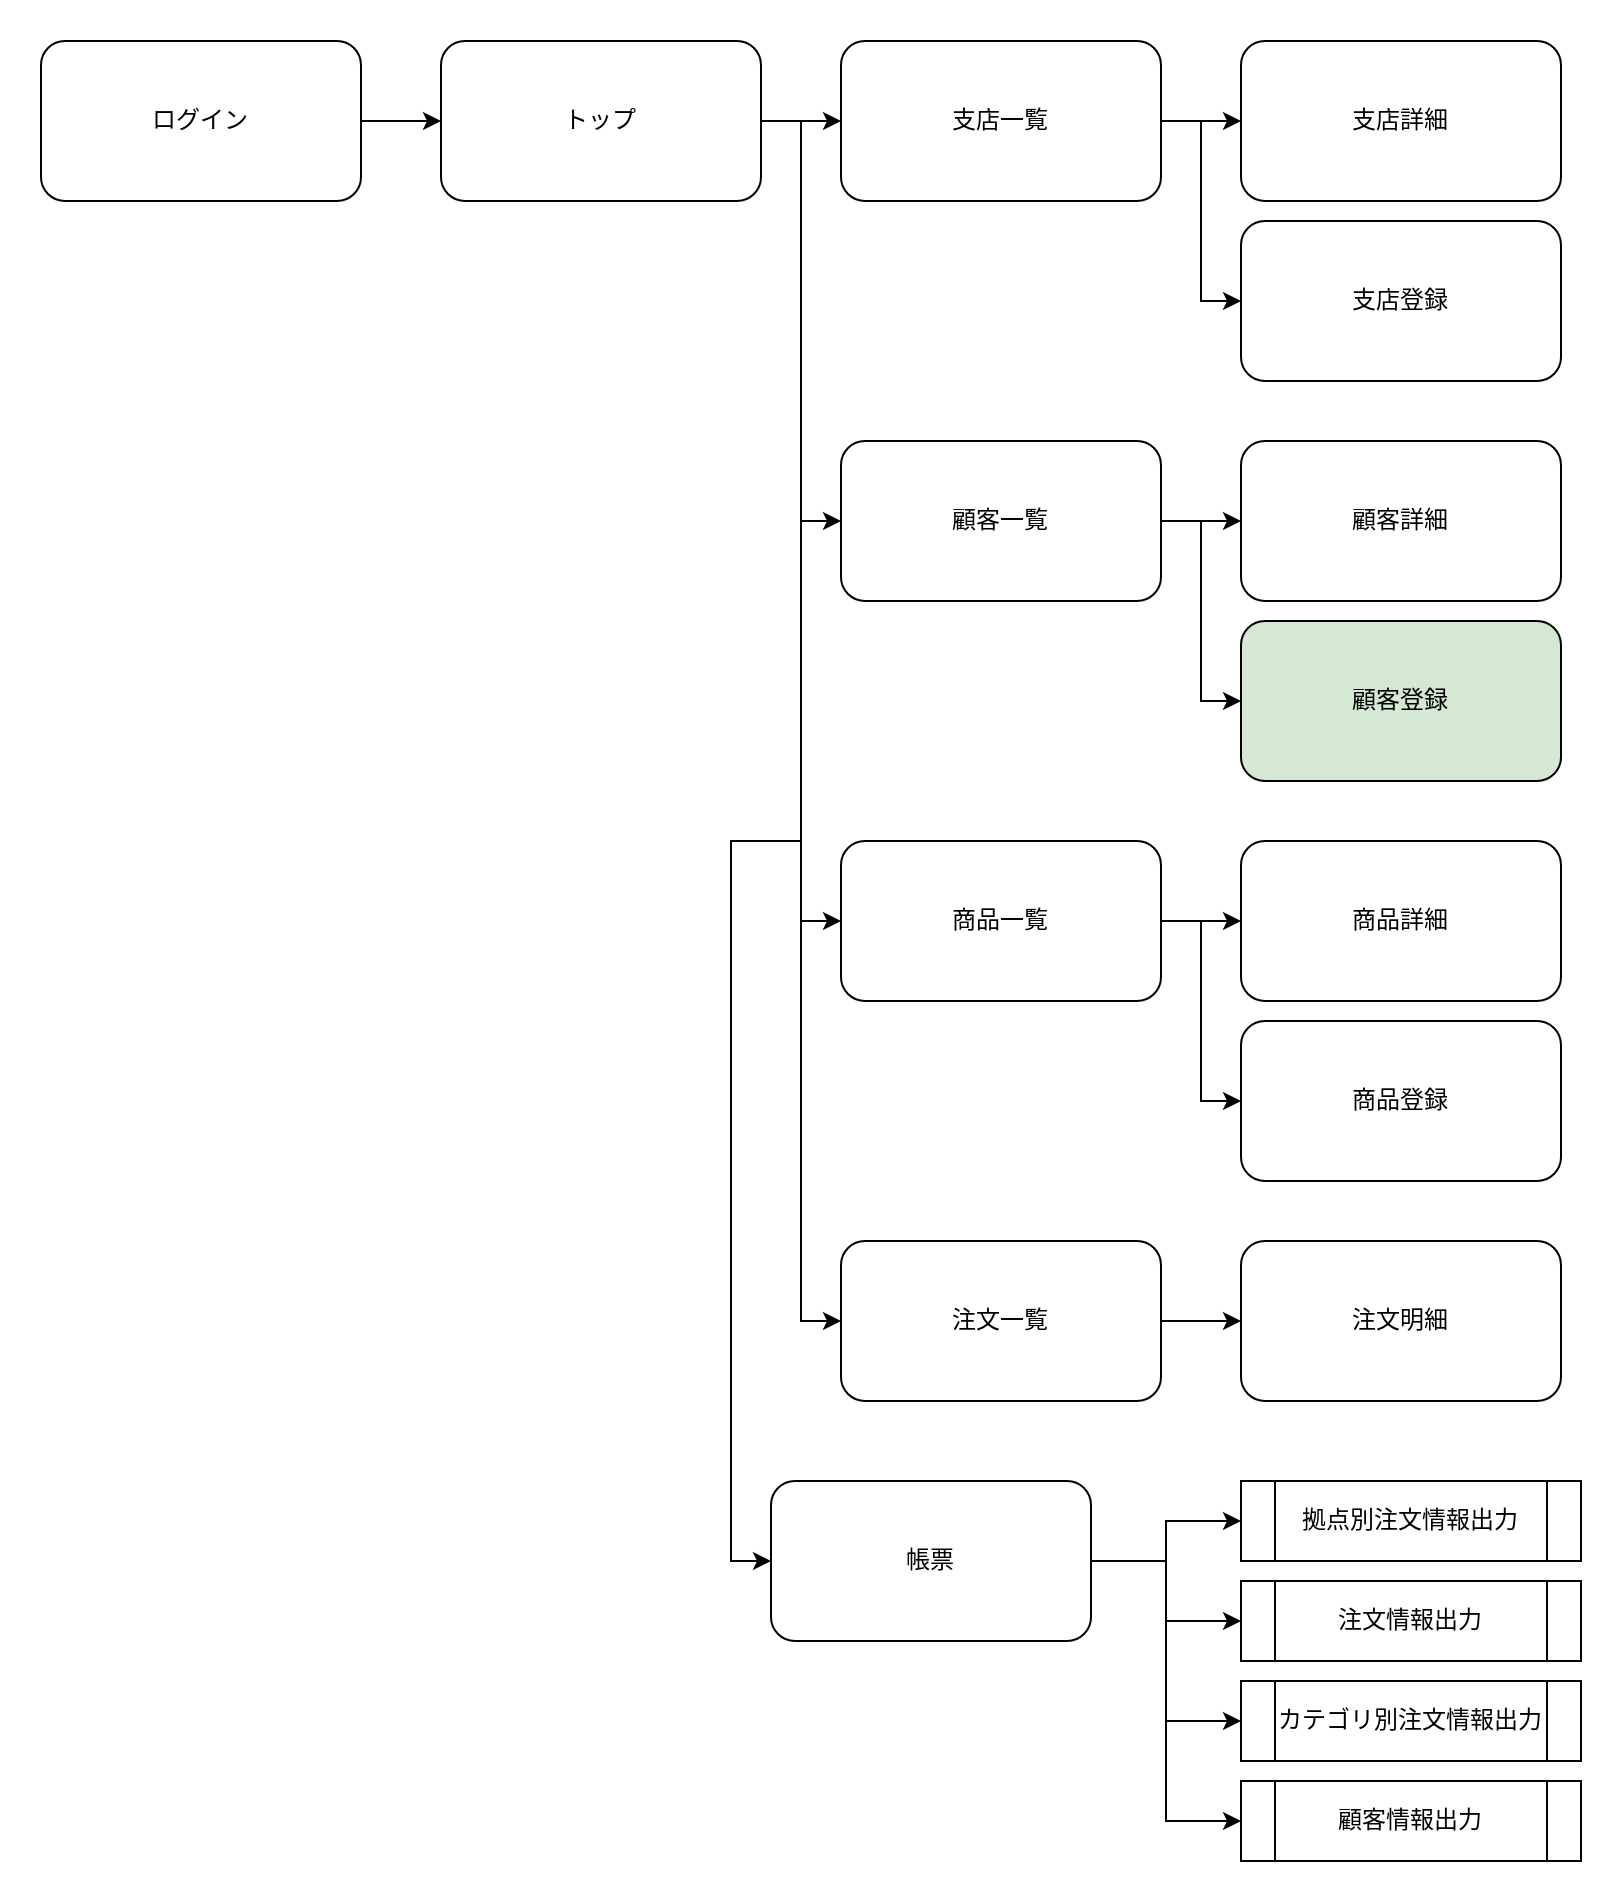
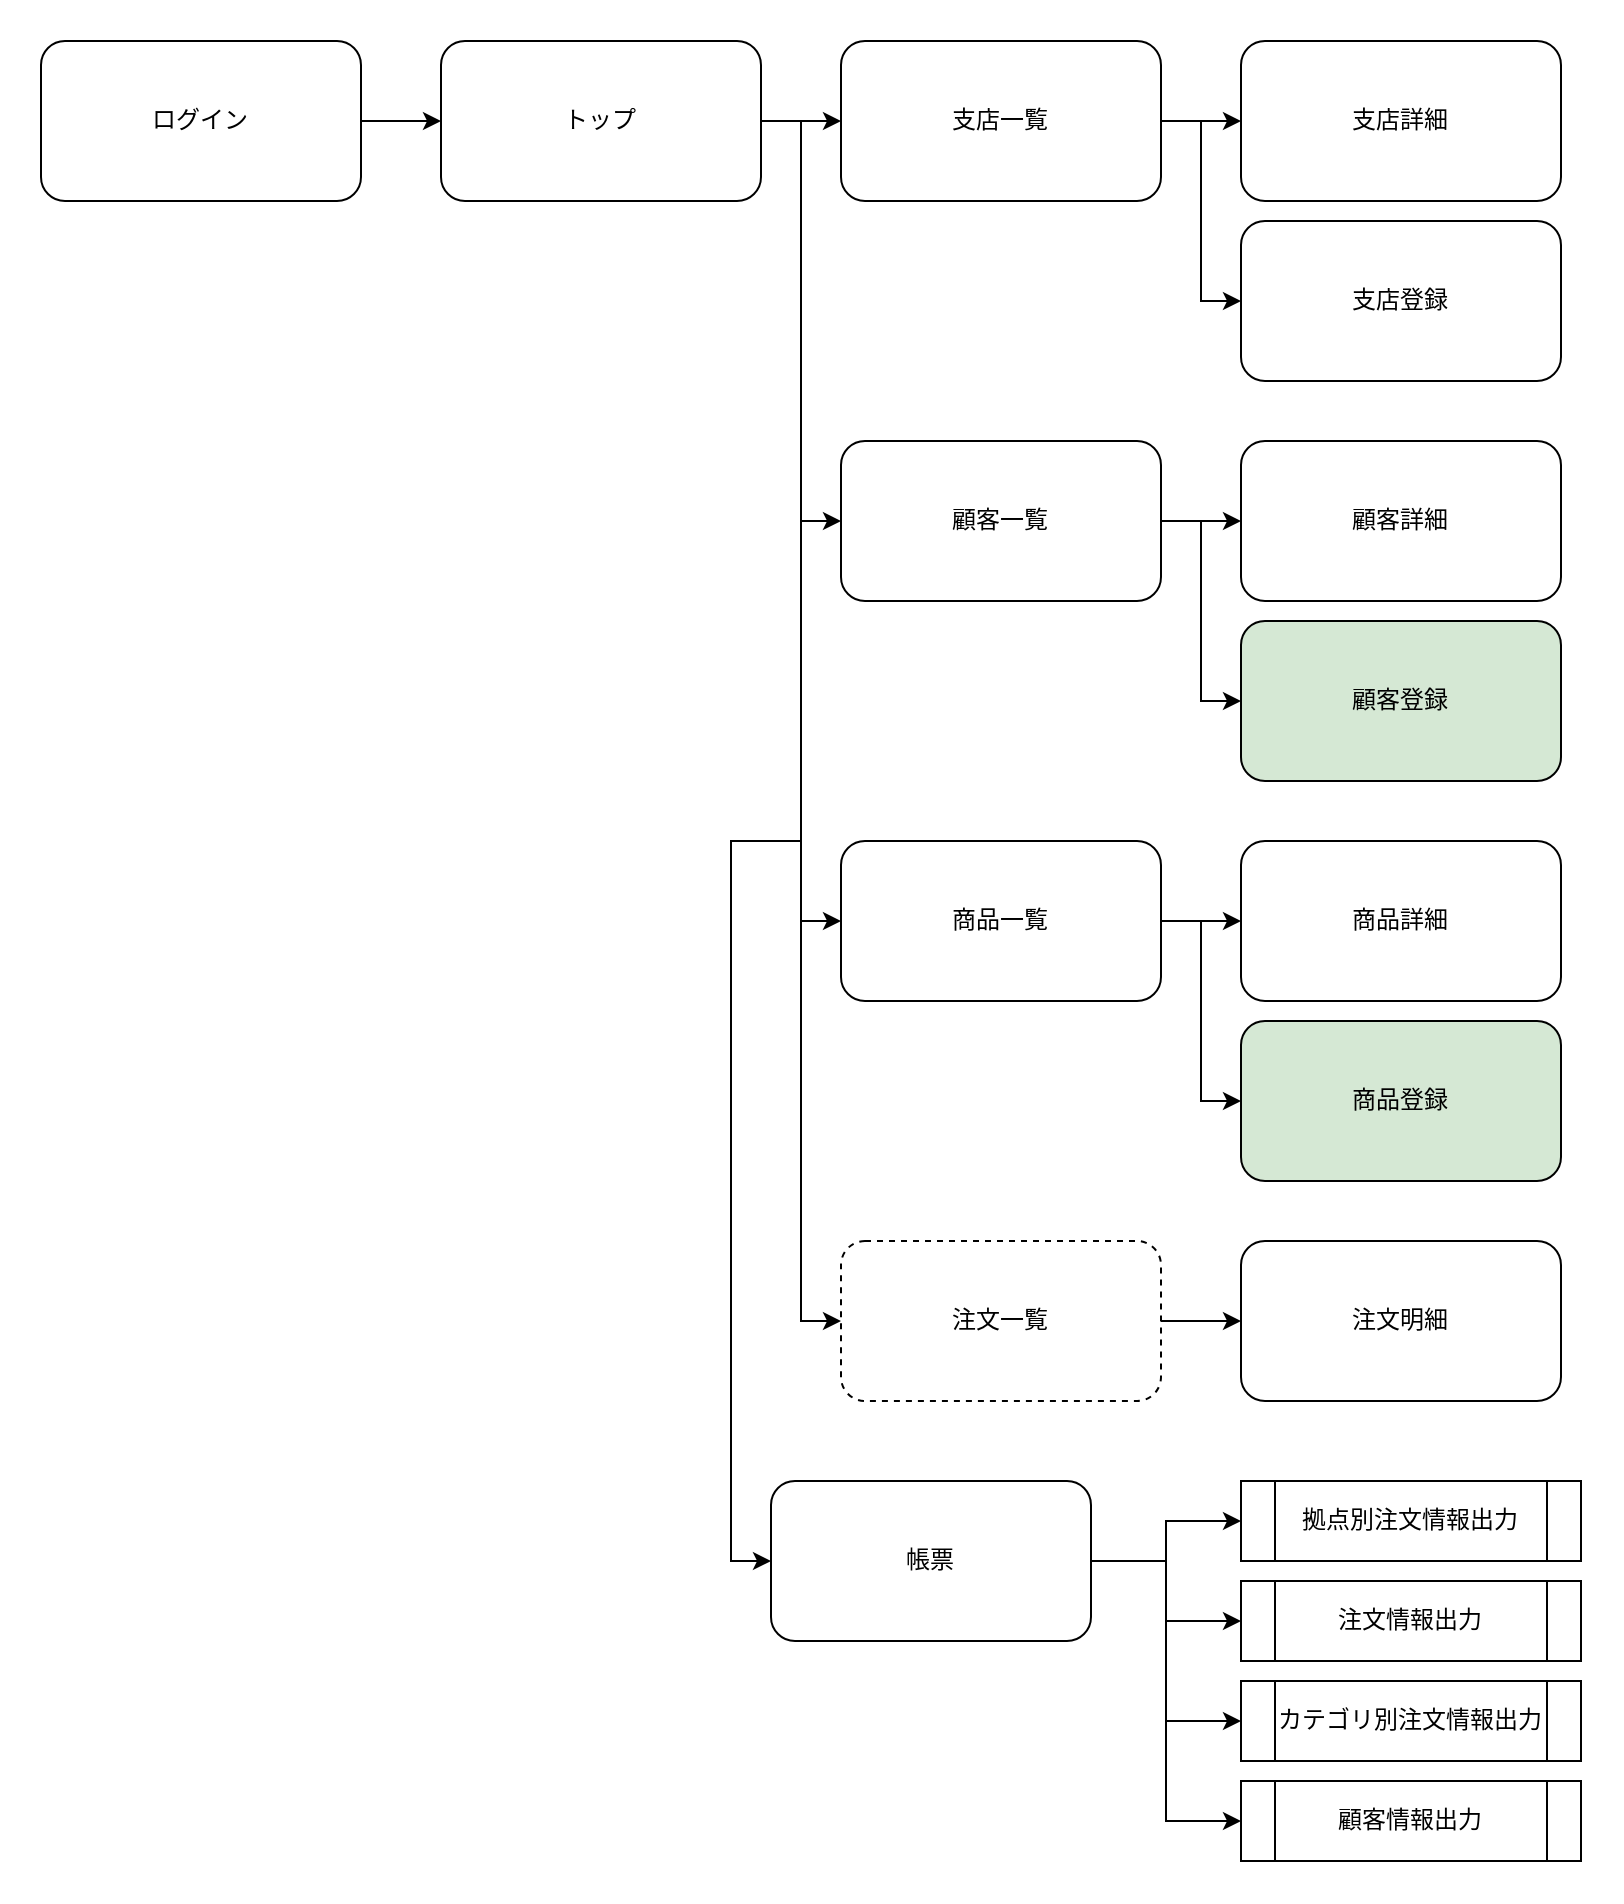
node "商品登録": fillcolor #ffffff -> #d5e8d4
node "注文一覧": style solid -> dashed
